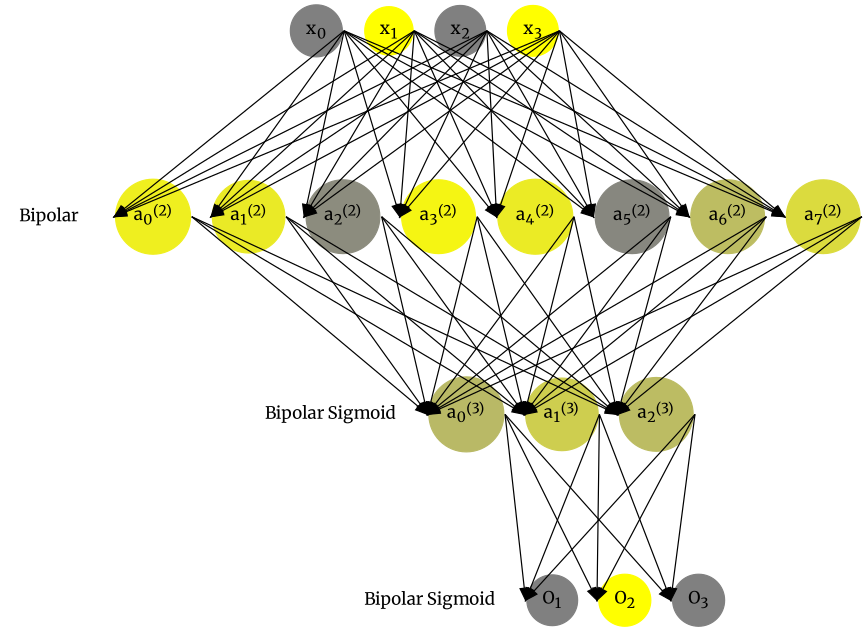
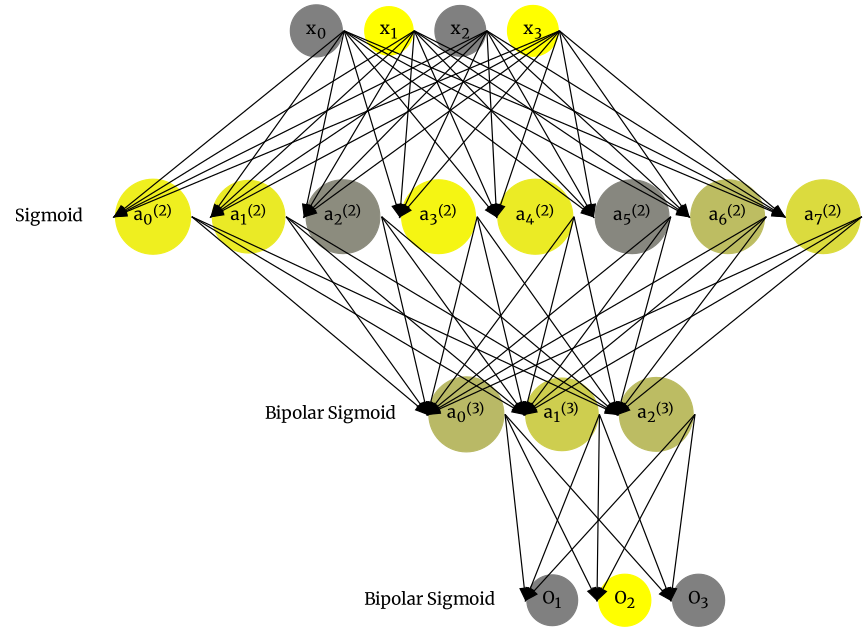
node "Bipolar": label "Bipolar" -> "Sigmoid"
